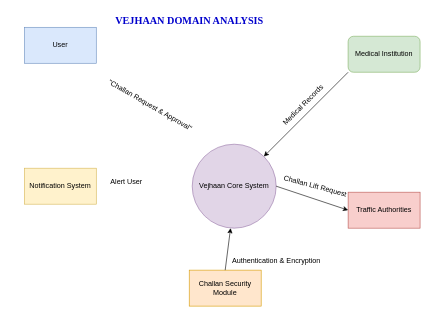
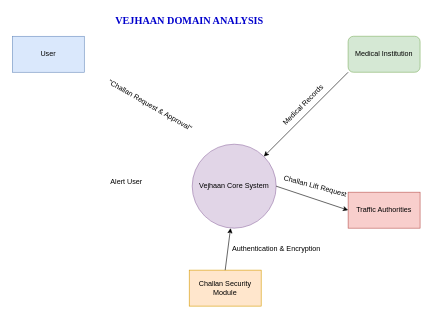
node "User": moved (60, 45) -> (48, 54)
node "Notification System": removed
node "Authentication & Encryption": moved (276, 261) -> (276, 249)
